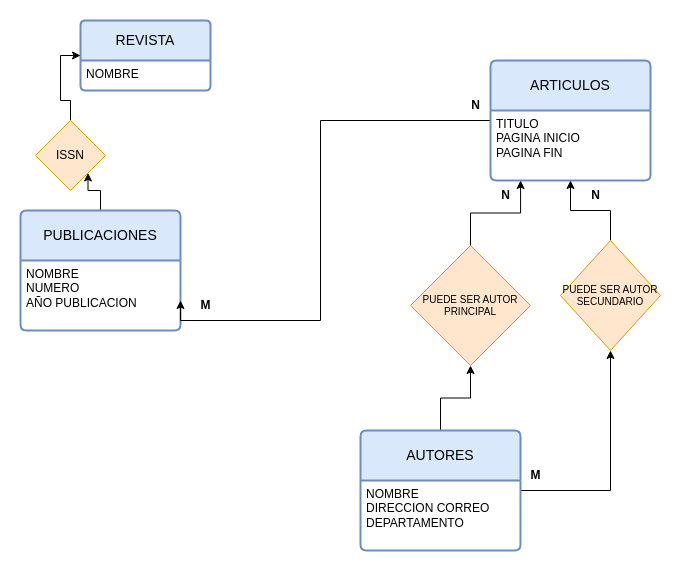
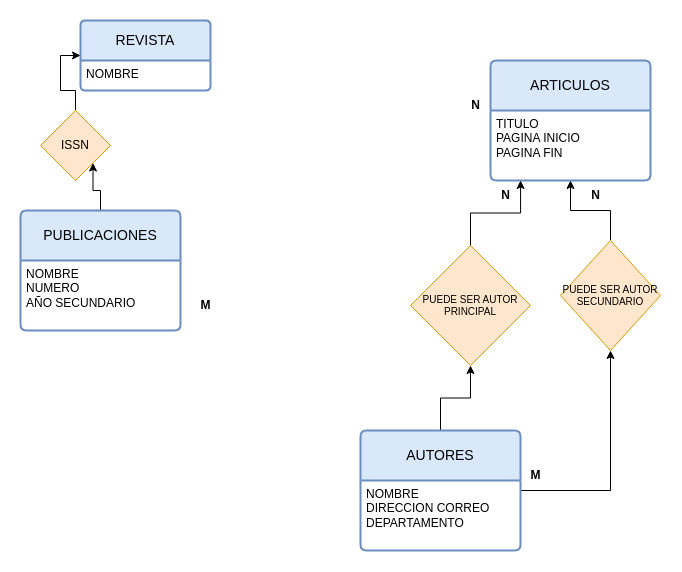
node "ISSN": moved (71, 156) -> (76, 146)
edge "ARTICULOS" -> "PUBLICACIONES": removed
node "NOMBRE NUMERO AÑO PUBLICACION": label "NOMBRE NUMERO AÑO PUBLICACION" -> "NOMBRE NUMERO AÑO SECUNDARIO"
